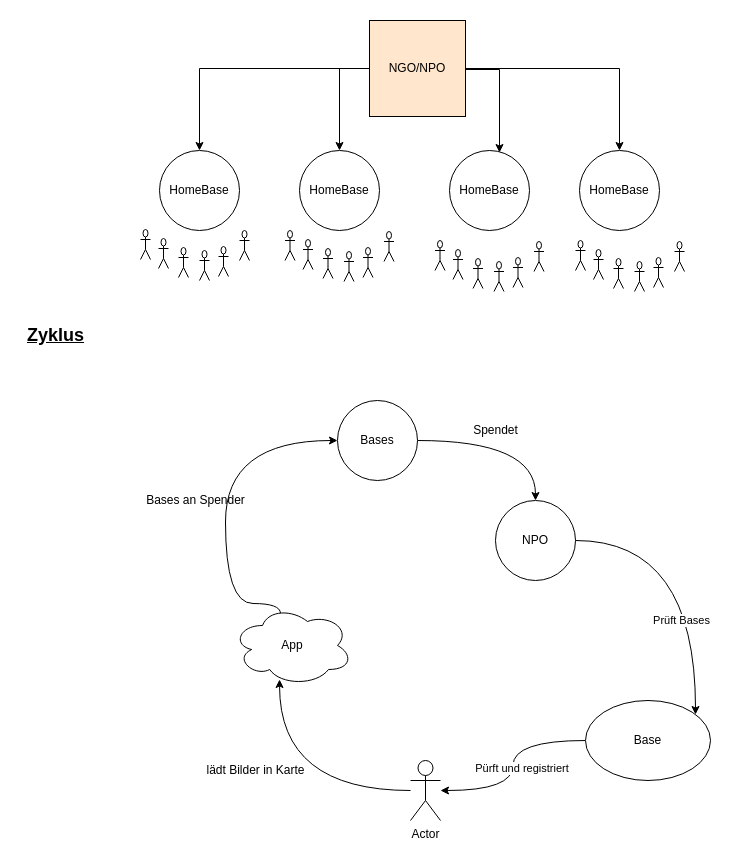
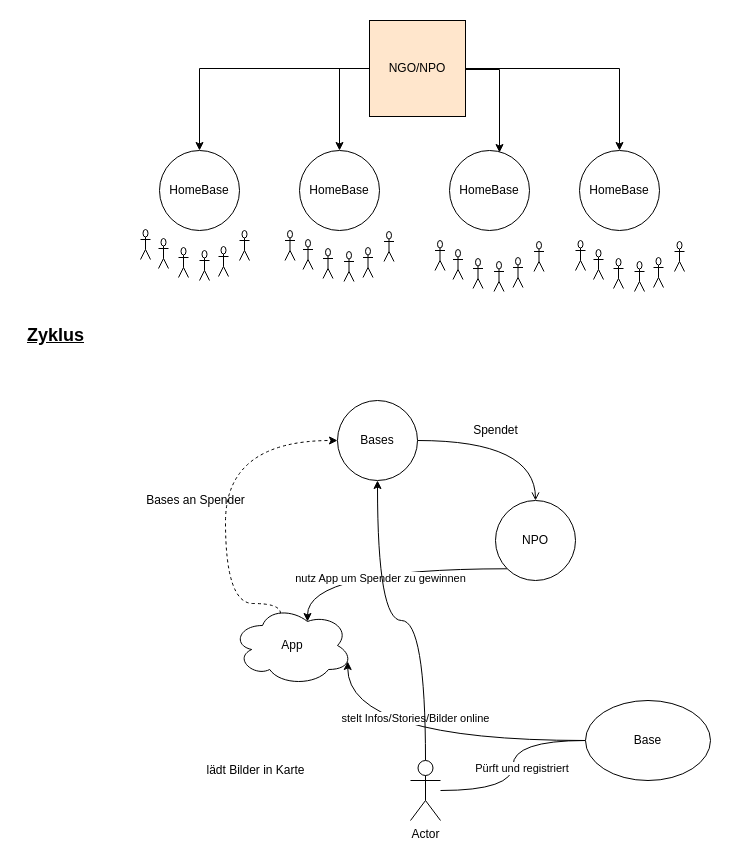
edge "Bases" -> "NPO": arrowhead classic -> open
edge "App" -> "Bases": style solid -> dashed
edge "NPO" -> "App": added, label "nutz App um Spender zu gewinnen"
edge "NPO" -> "Base": removed, label "Prüft Bases"
edge "Base" -> "App": added, label "stelt Infos/Stories/Bilder online"
edge "Actor" -> "App": now "Actor" -> "Bases"
edge "Base" -> "Actor": arrowhead classic -> none
